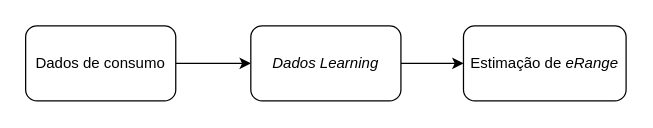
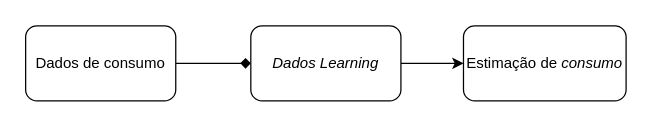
edge "Dados de consumo" -> "Dados Learning": arrowhead classic -> diamond
node "Estimação de eRange": label "Estimação de eRange" -> "Estimação de consumo"
